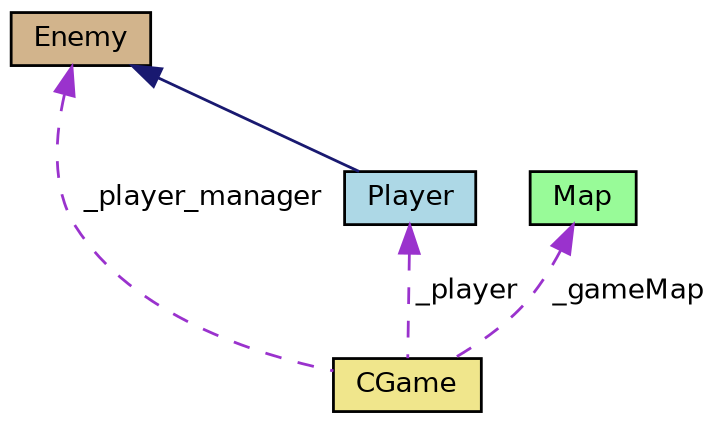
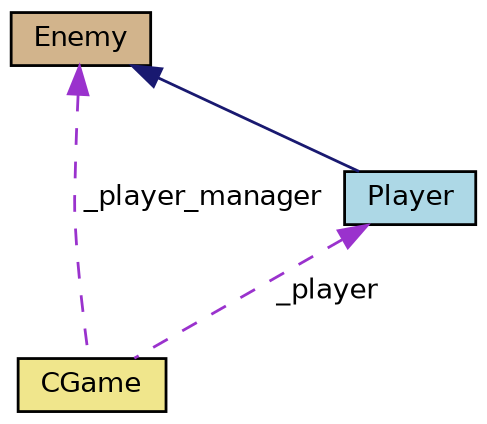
node "Map": removed
